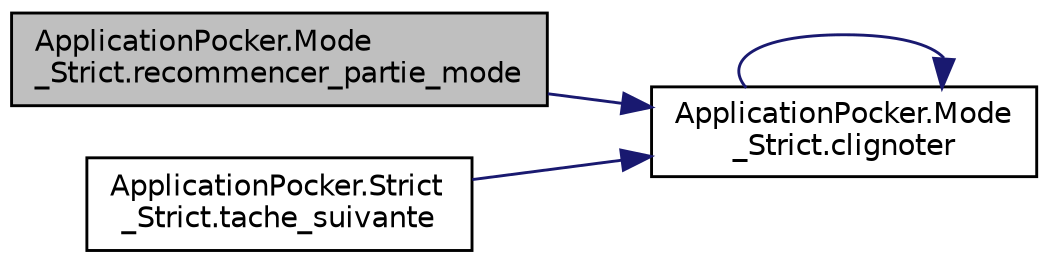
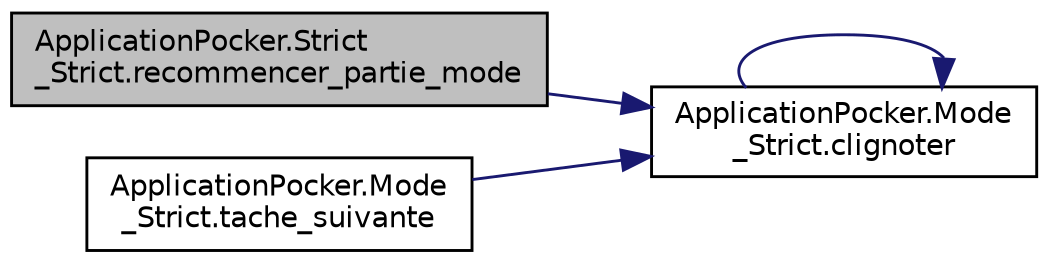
node "ApplicationPocker.Mode _Strict.recommencer_partie_mode": label "ApplicationPocker.Mode _Strict.recommencer_partie_mode" -> "ApplicationPocker.Strict _Strict.recommencer_partie_mode"
node "ApplicationPocker.Strict _Strict.tache_suivante": label "ApplicationPocker.Strict _Strict.tache_suivante" -> "ApplicationPocker.Mode _Strict.tache_suivante"
